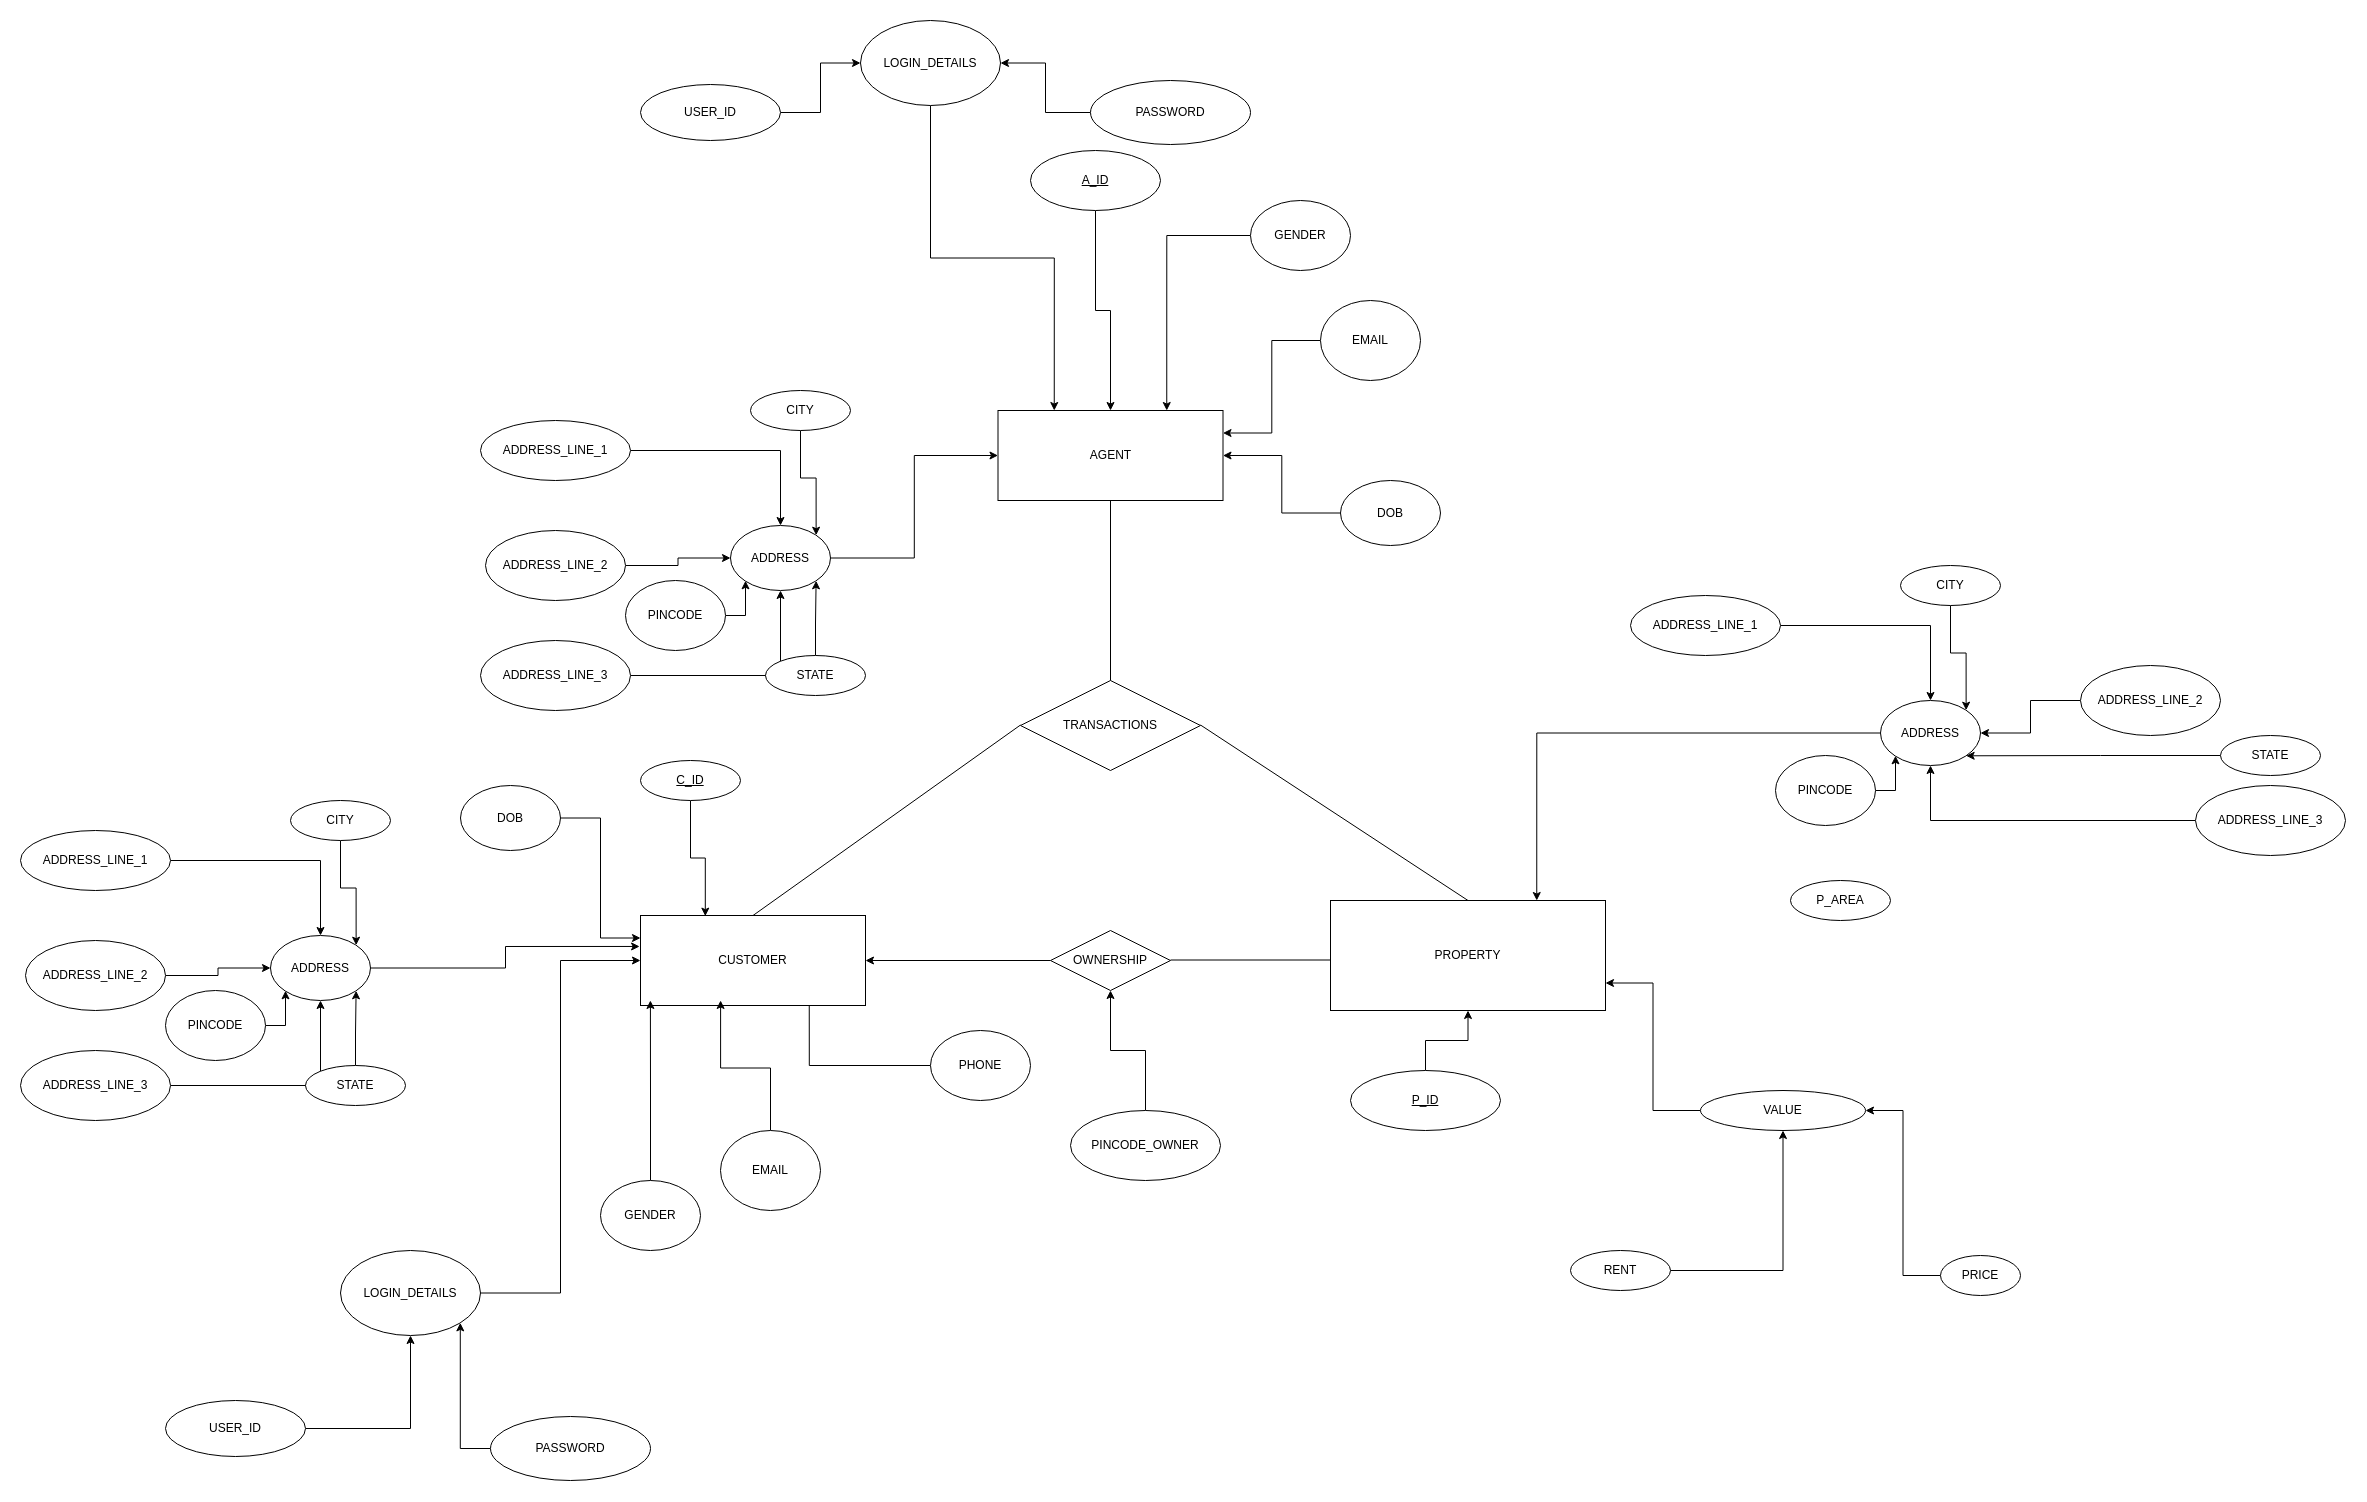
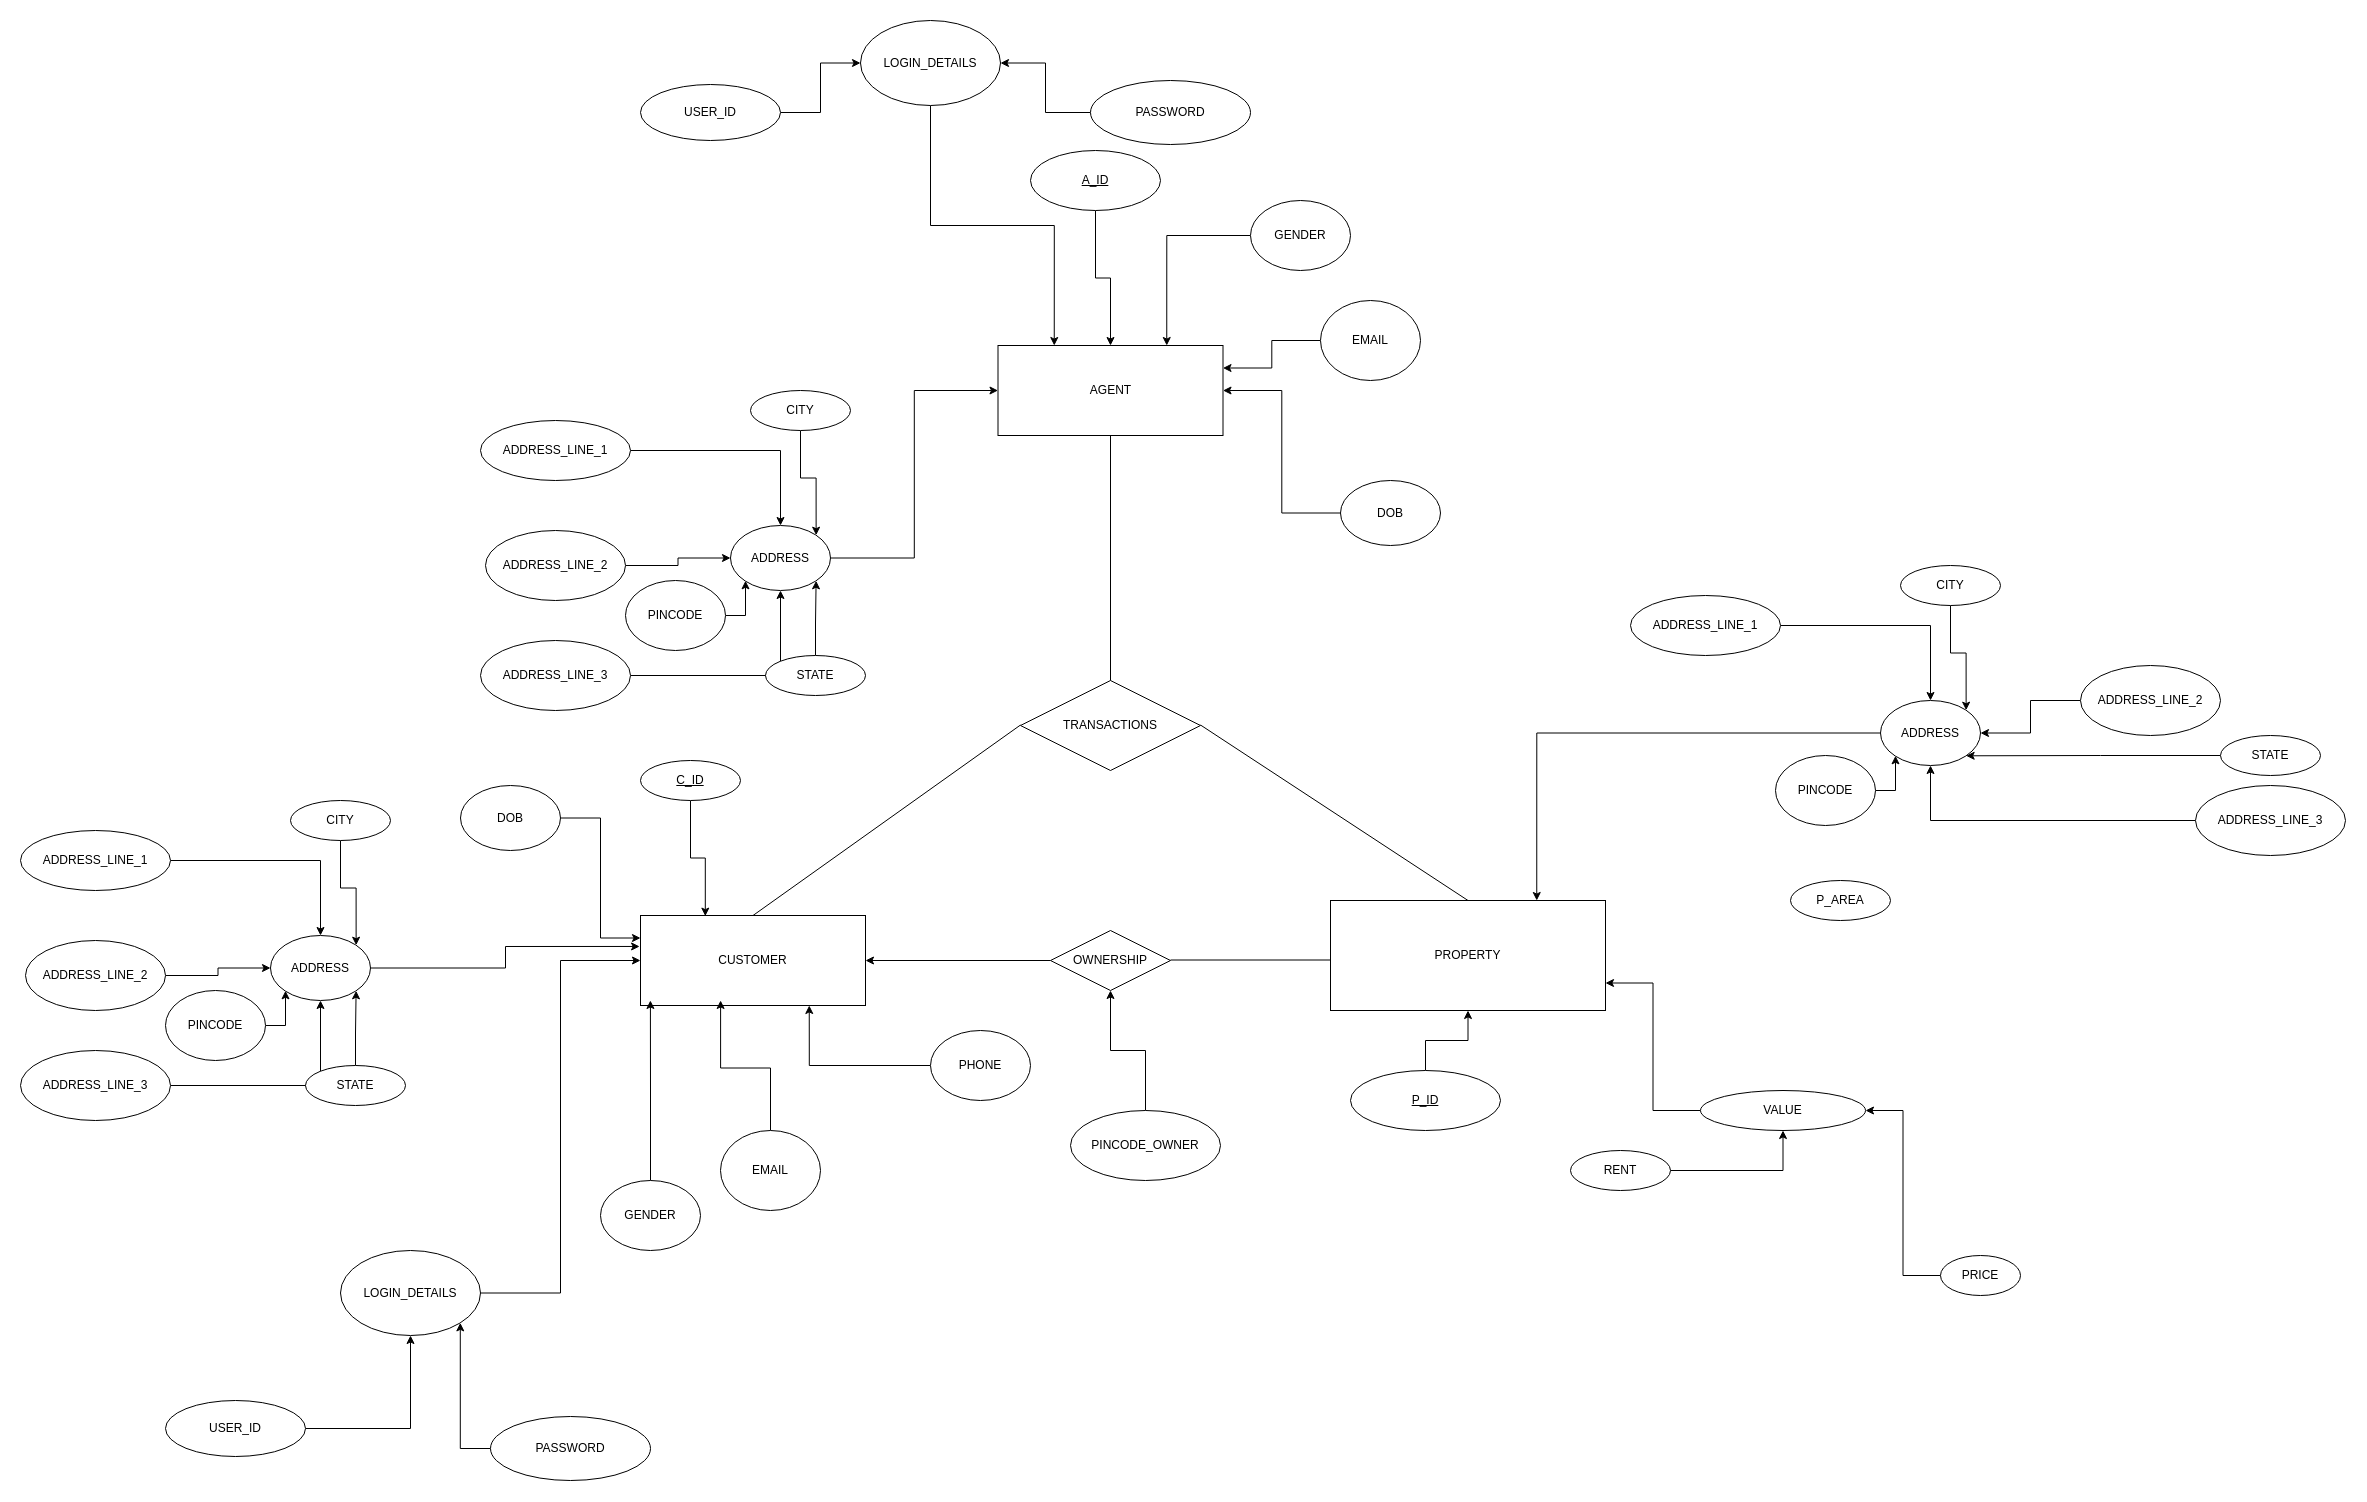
node "AGENT": moved (1111, 456) -> (1111, 391)
edge "CUSTOMER" -- "PHONE": arrowhead none -> classic
node "RENT": moved (1621, 1271) -> (1621, 1171)
